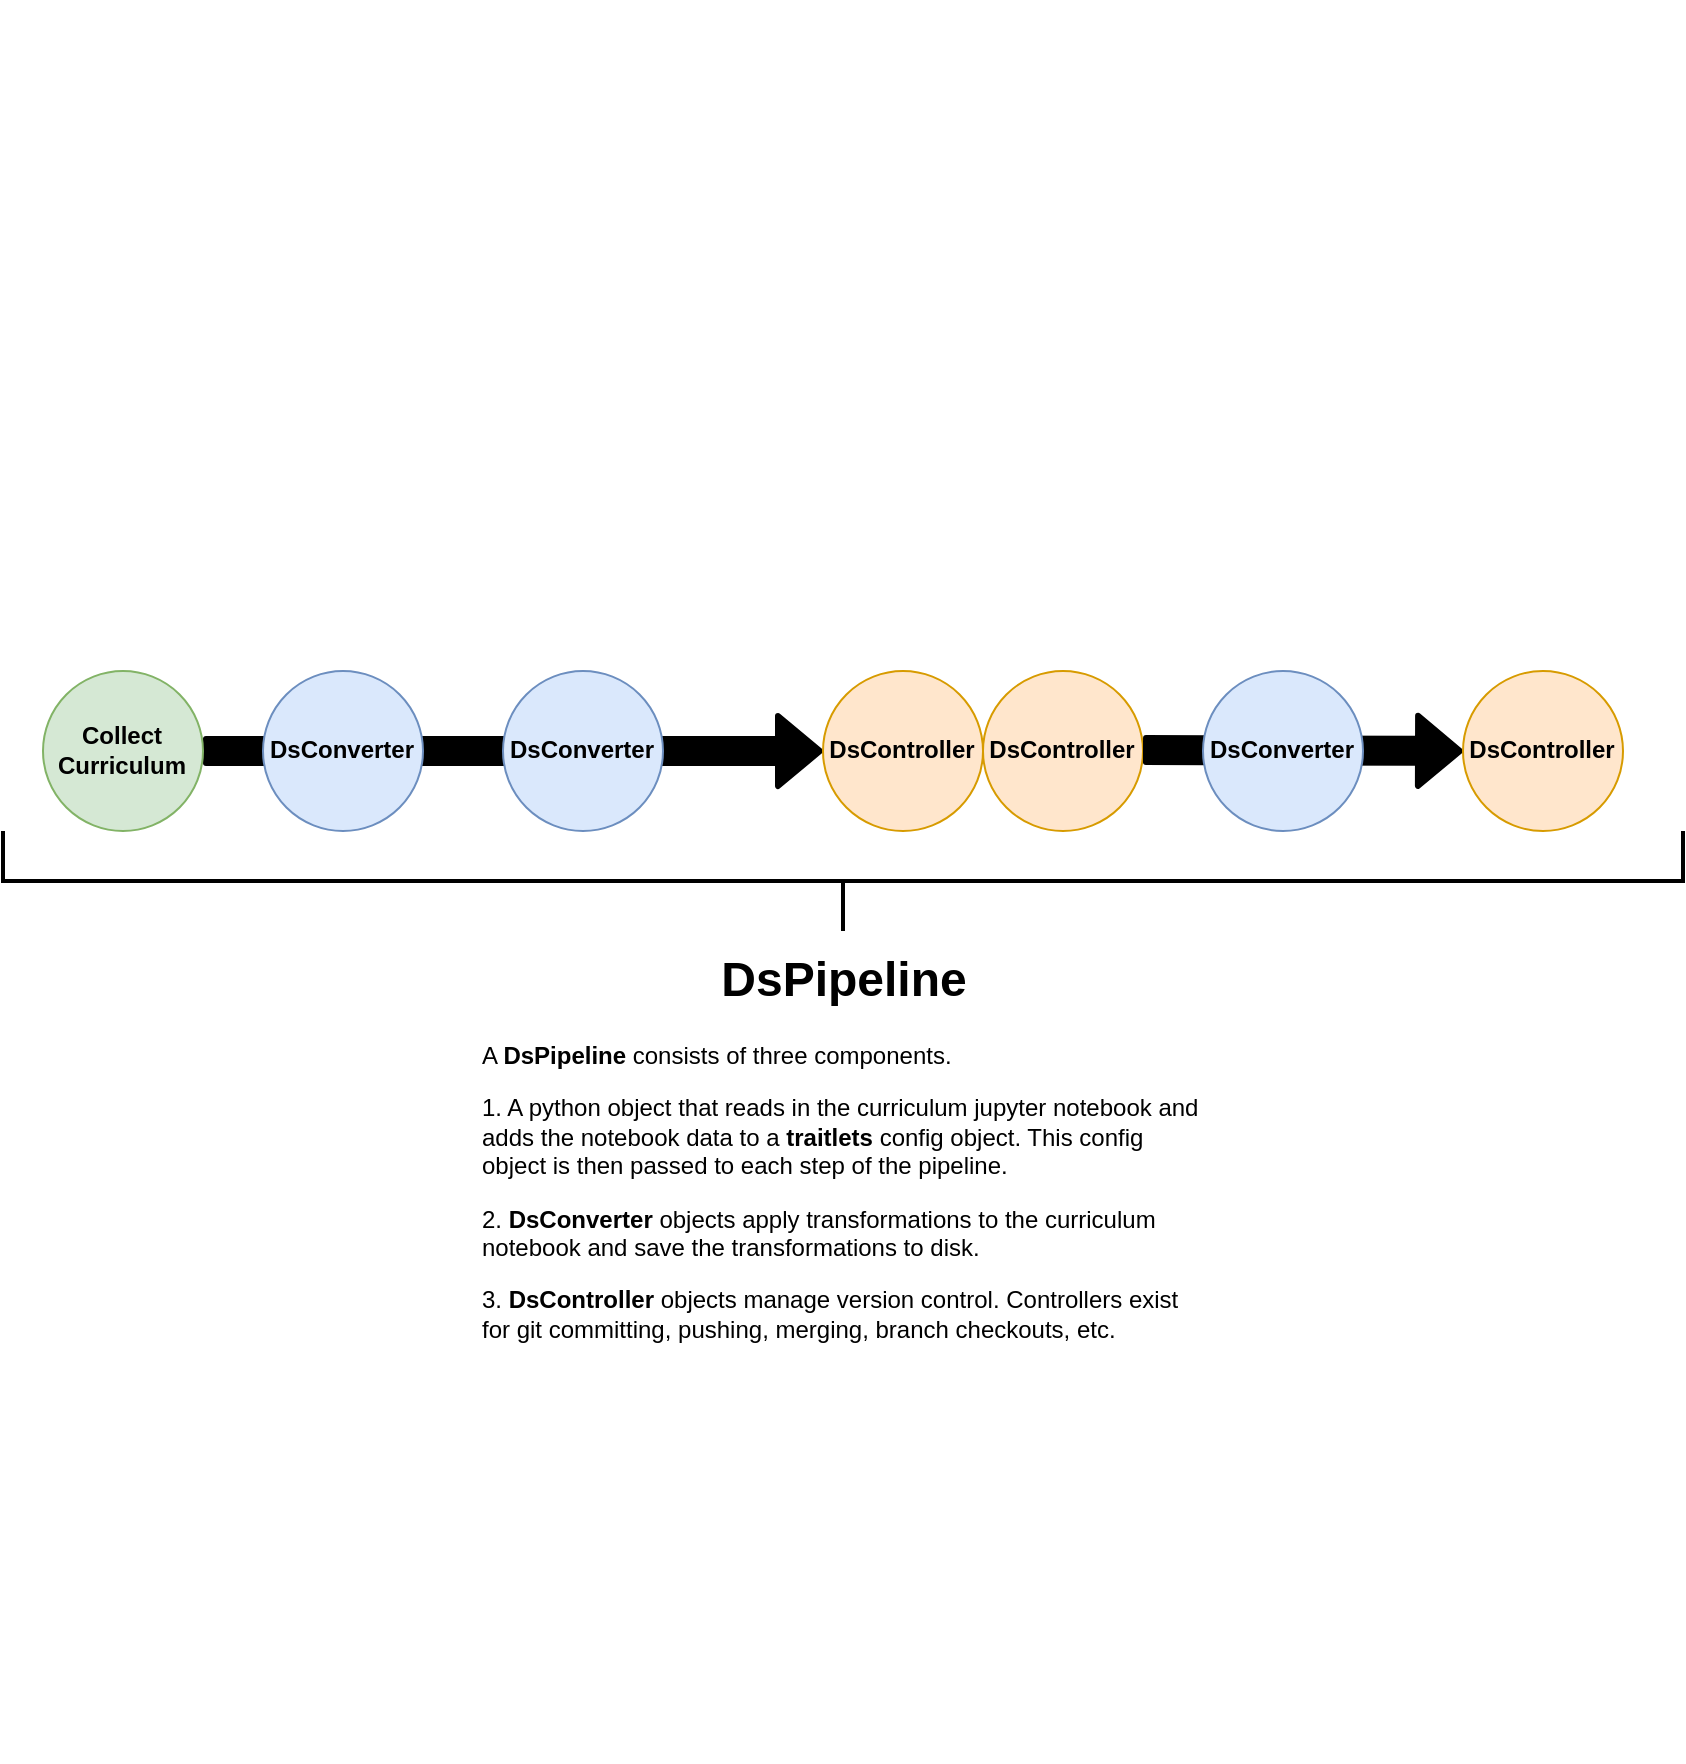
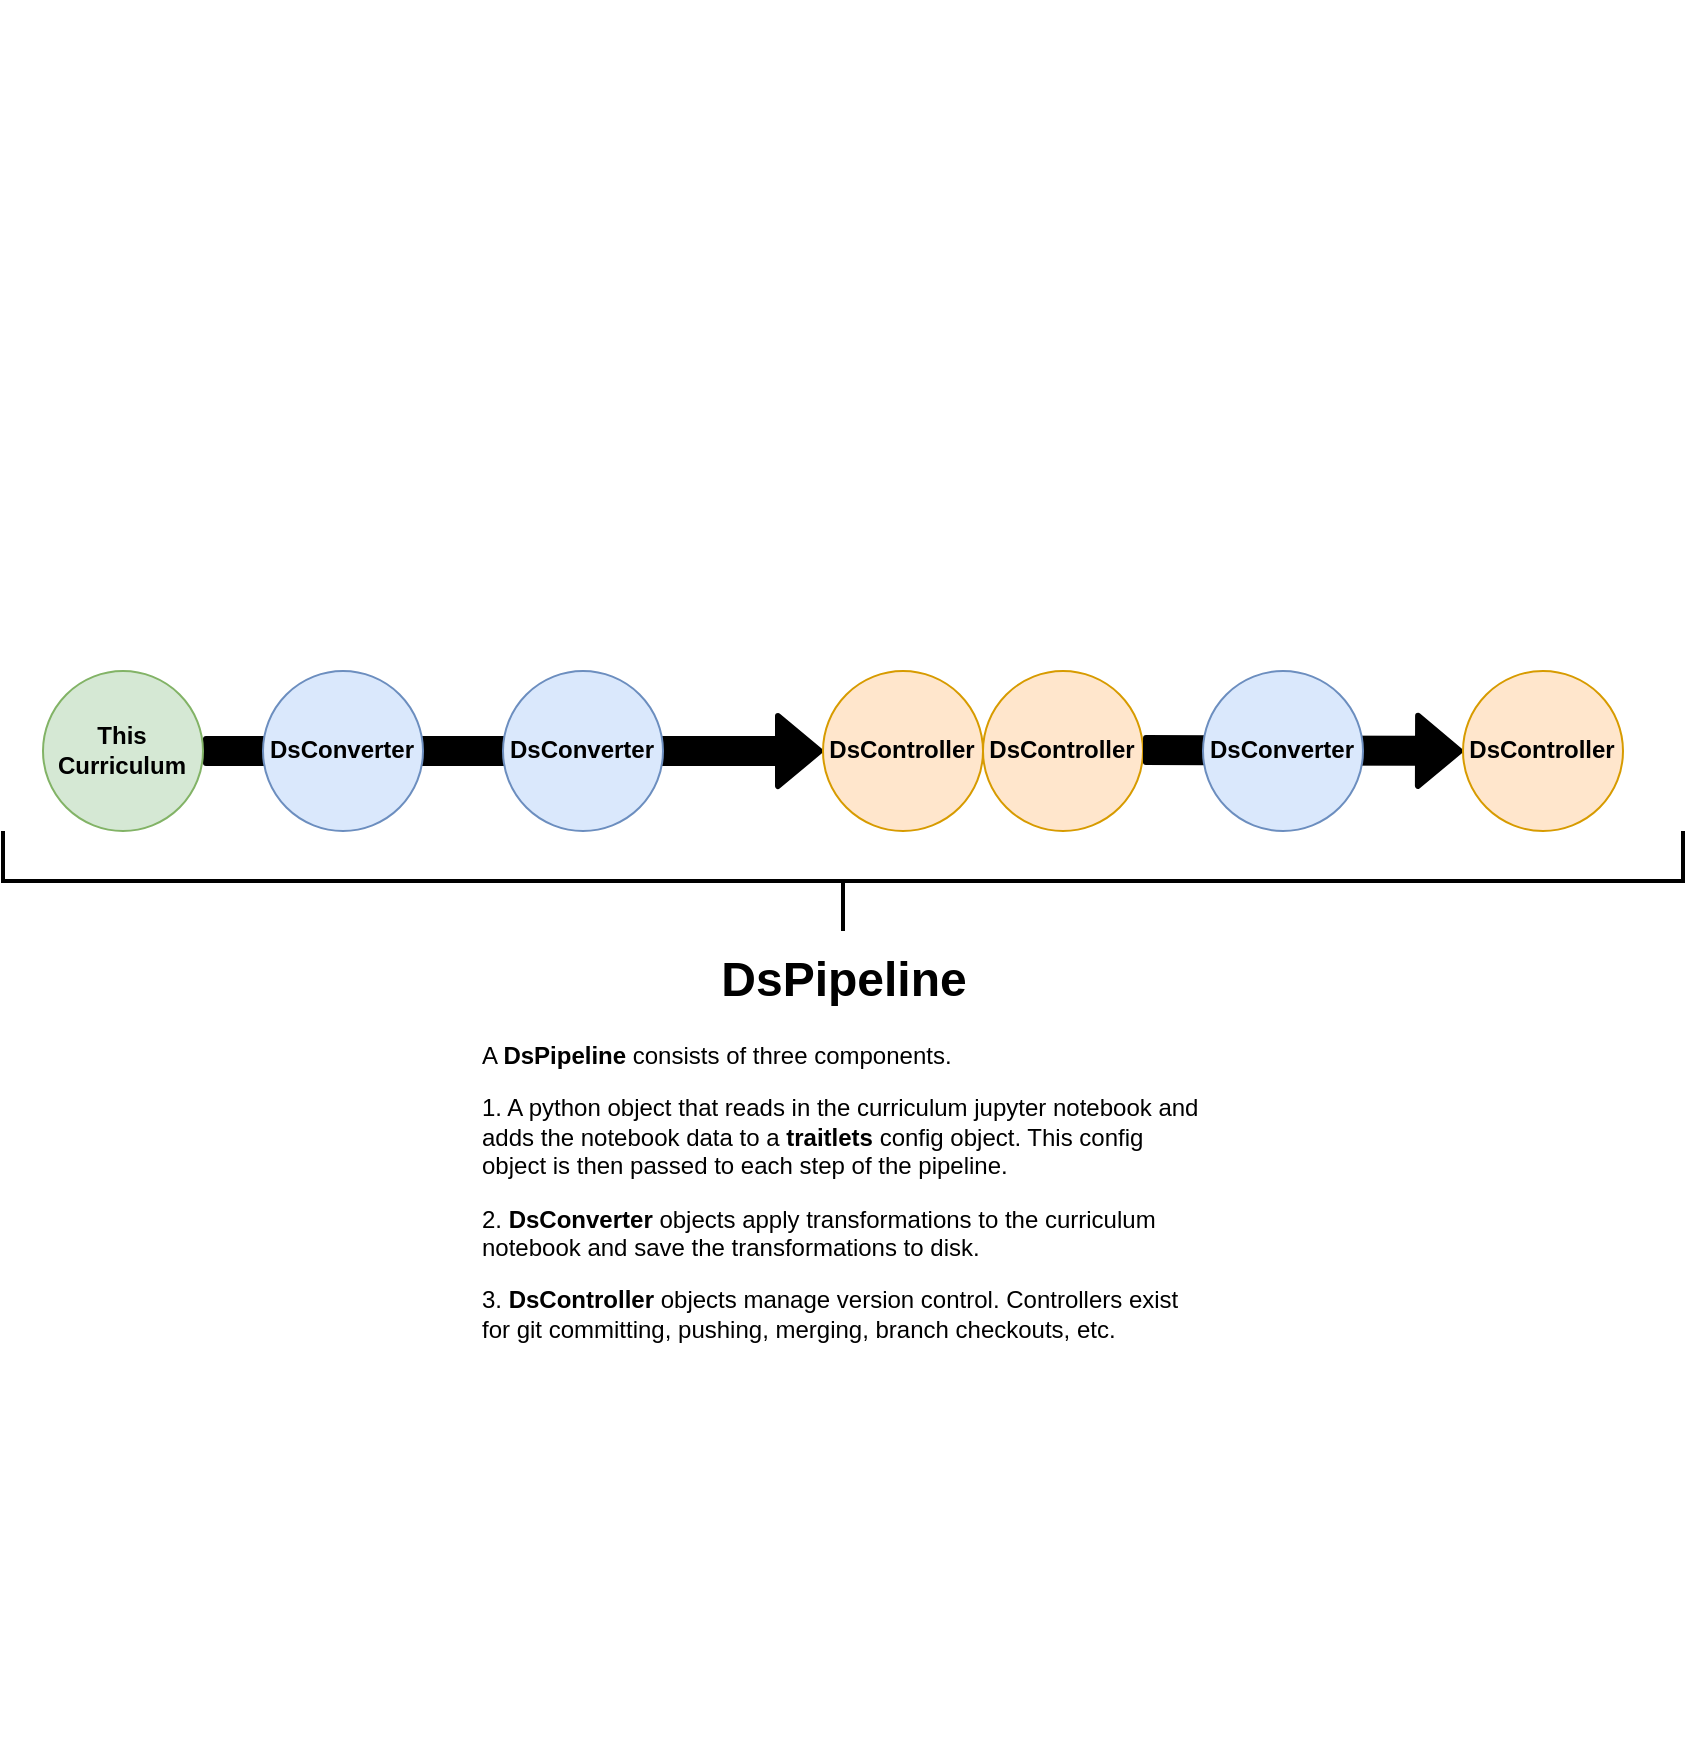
node "Collect Curriculum": label "Collect Curriculum" -> "This Curriculum"
